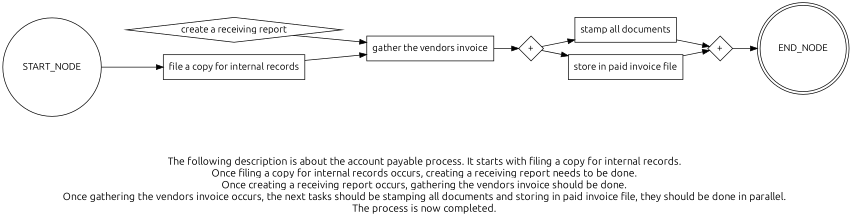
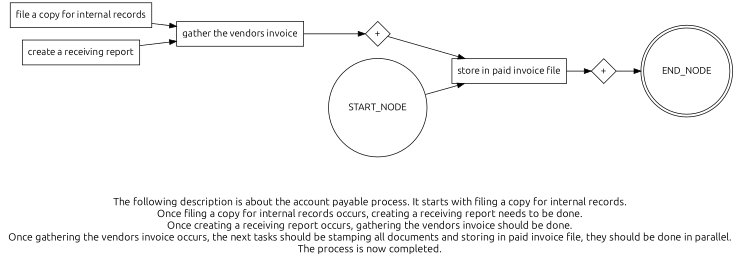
node "create a receiving report": shape diamond -> box
node "stamp all documents": removed
edge "START_NODE" -> "file a copy for internal records": now "START_NODE" -> "store in paid invoice file"
